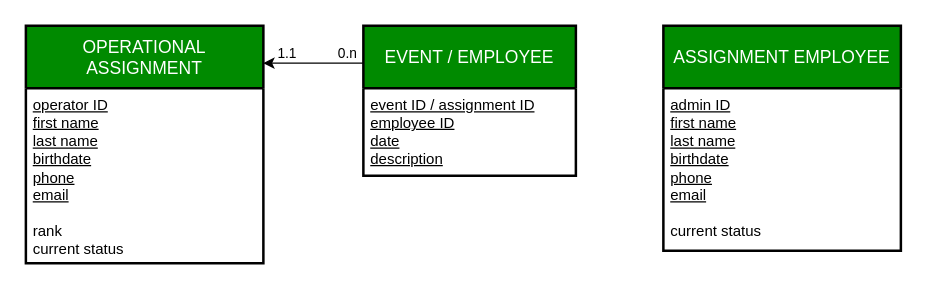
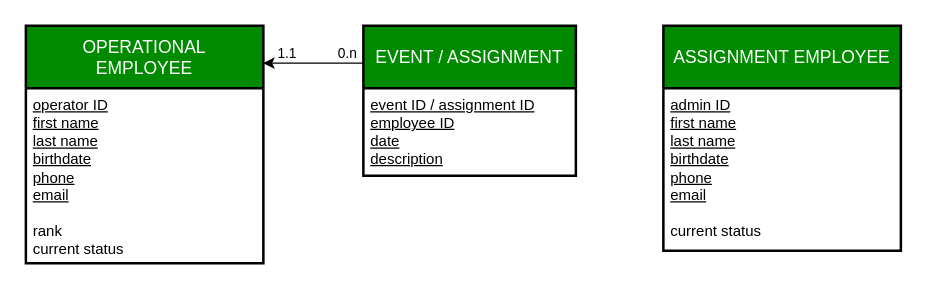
node "OPERATIONAL ASSIGNMENT": label "OPERATIONAL ASSIGNMENT" -> "OPERATIONAL EMPLOYEE"
node "EVENT / EMPLOYEE": label "EVENT / EMPLOYEE" -> "EVENT / ASSIGNMENT"
